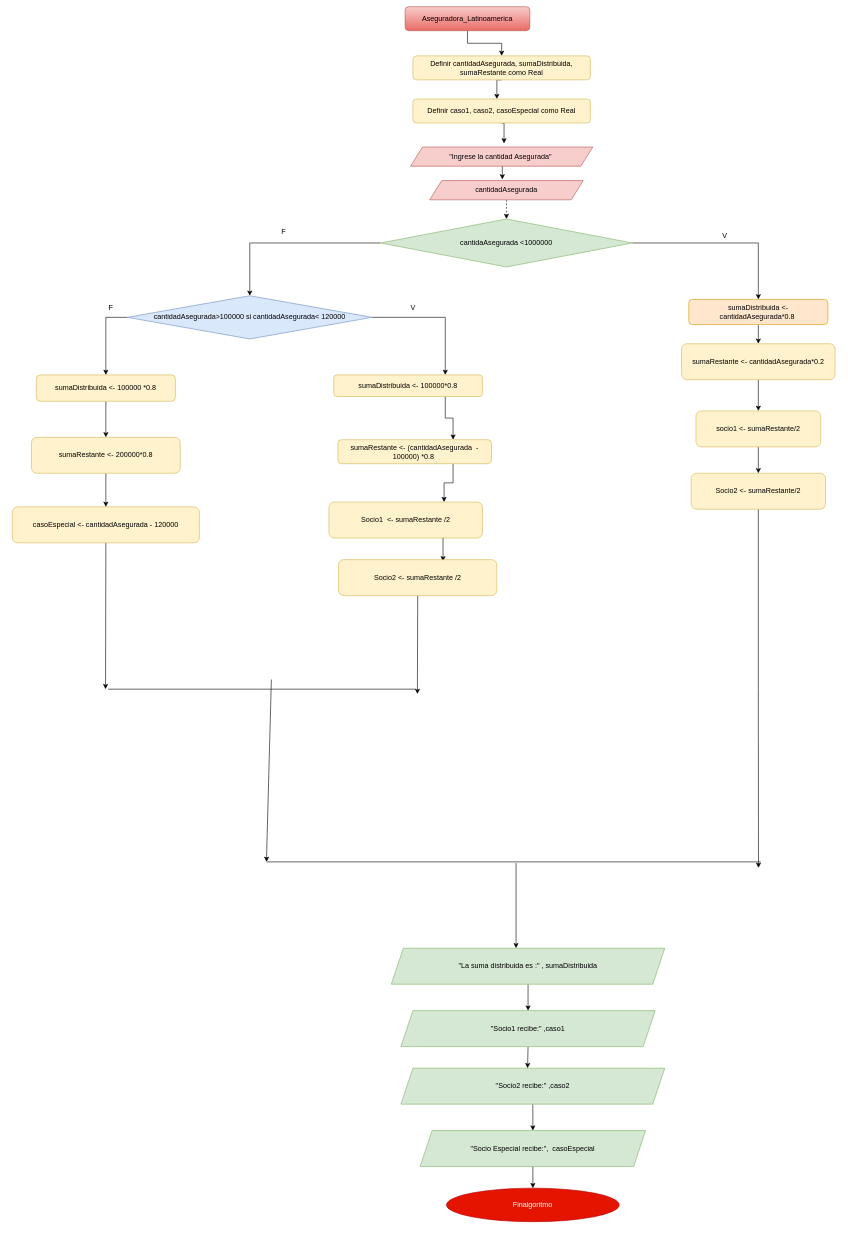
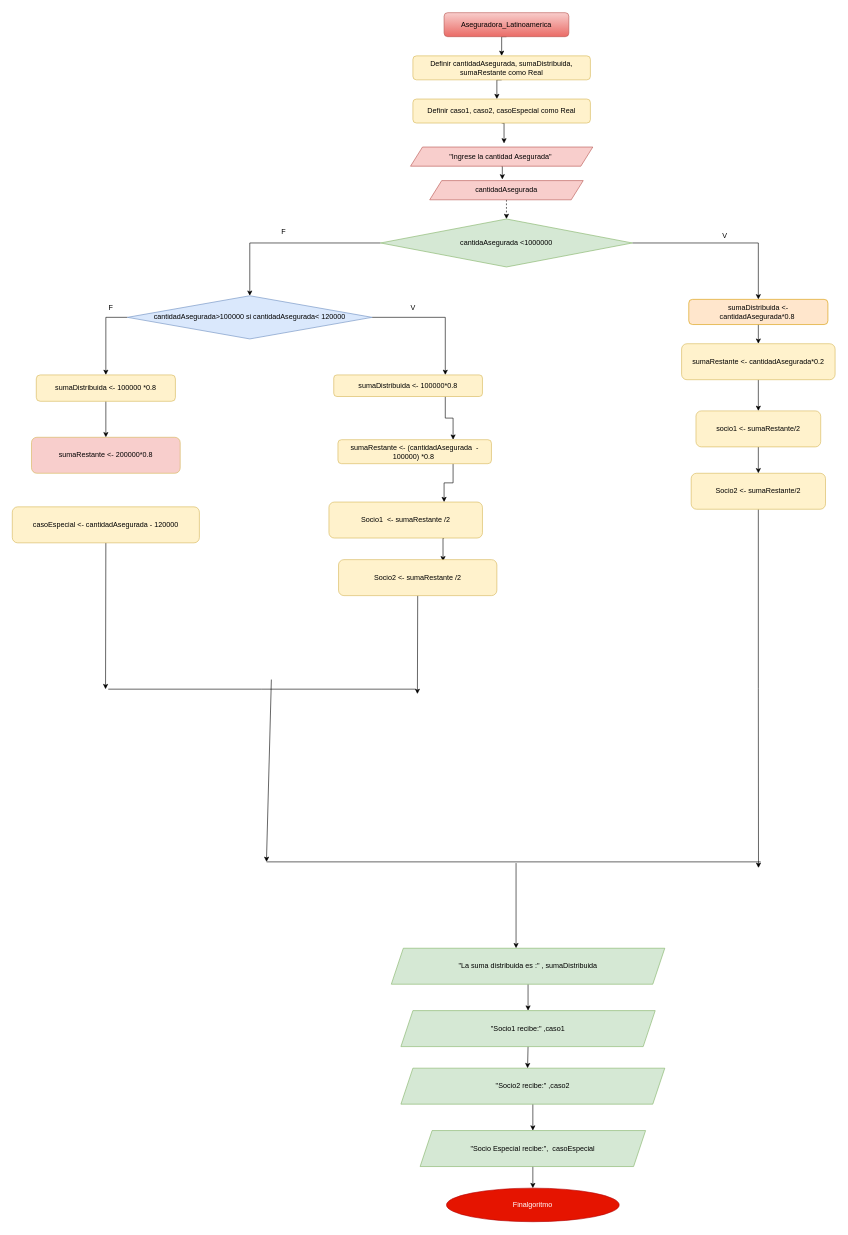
node "Aseguradora_Latinoamerica": moved (468, 18) -> (507, 24)
node "sumaRestante <- 200000*0.8": fillcolor #fff2cc -> #f8cecc
edge "sumaRestante <- 200000*0.8" -> "casoEspecial <- cantidadAsegurada - 120000": removed
